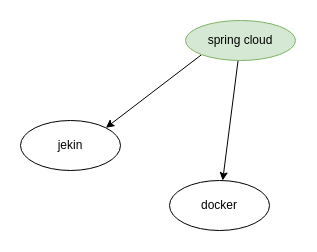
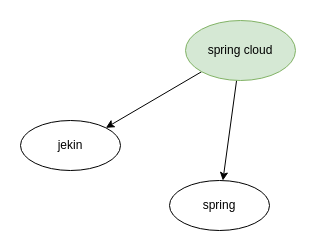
node "spring cloud": size 110x40 -> 110x60
node "docker": label "docker" -> "spring"
